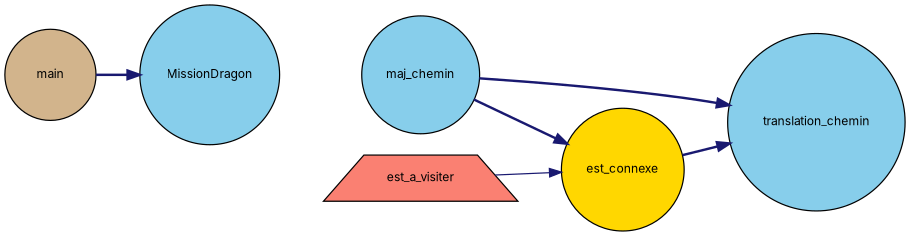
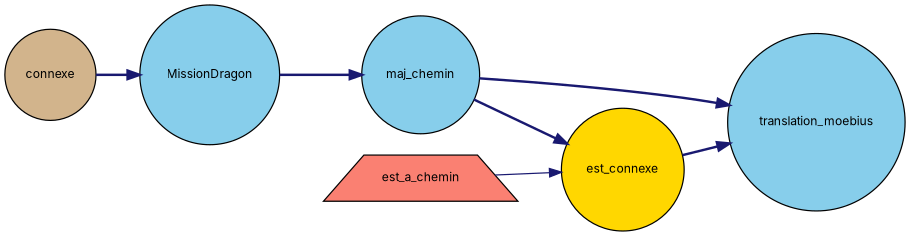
node "main": label "main" -> "connexe"
edge "MissionDragon" -> "maj_chemin": added
node "translation_chemin": label "translation_chemin" -> "translation_moebius"
node "est_a_visiter": label "est_a_visiter" -> "est_a_chemin"
